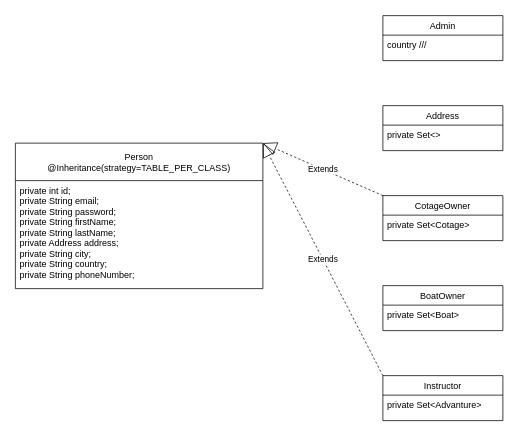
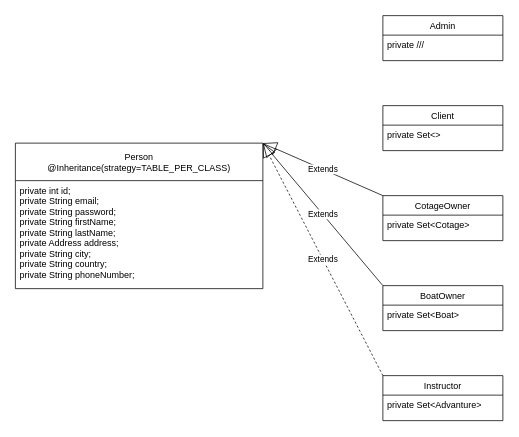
node "country ///": label "country ///" -> "private ///"
node "Address": label "Address" -> "Client"
edge "CotageOwner" -> "Person @Inheritance(strategy=TABLE_PER_CLASS)": style dashed -> solid
edge "BoatOwner" -> "Person @Inheritance(strategy=TABLE_PER_CLASS)": added, label "Extends"
